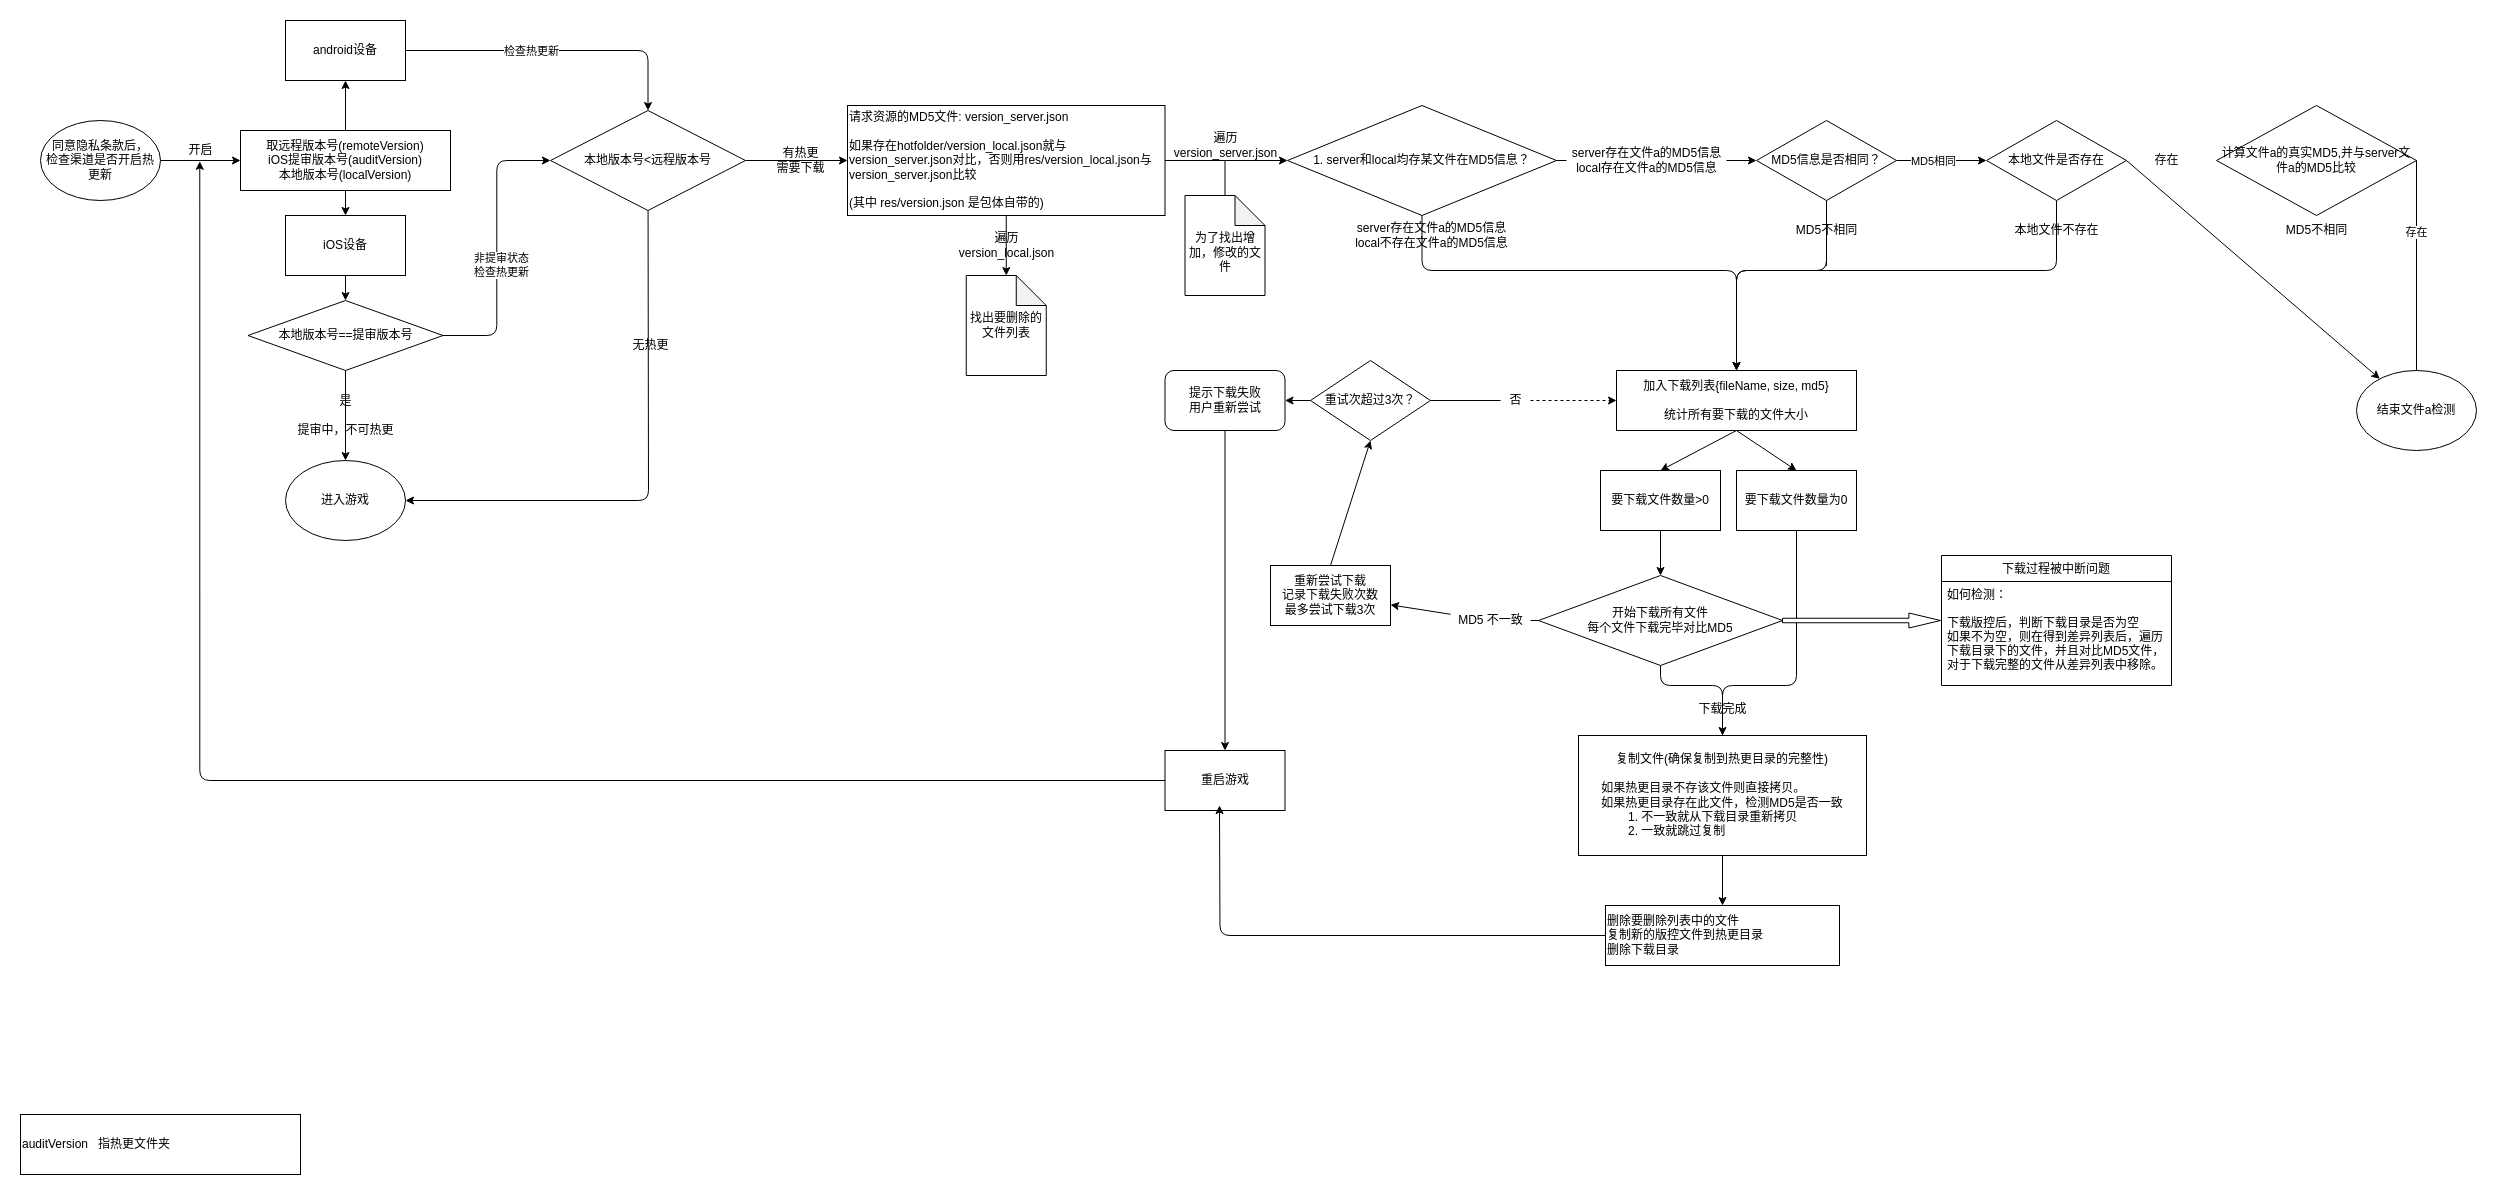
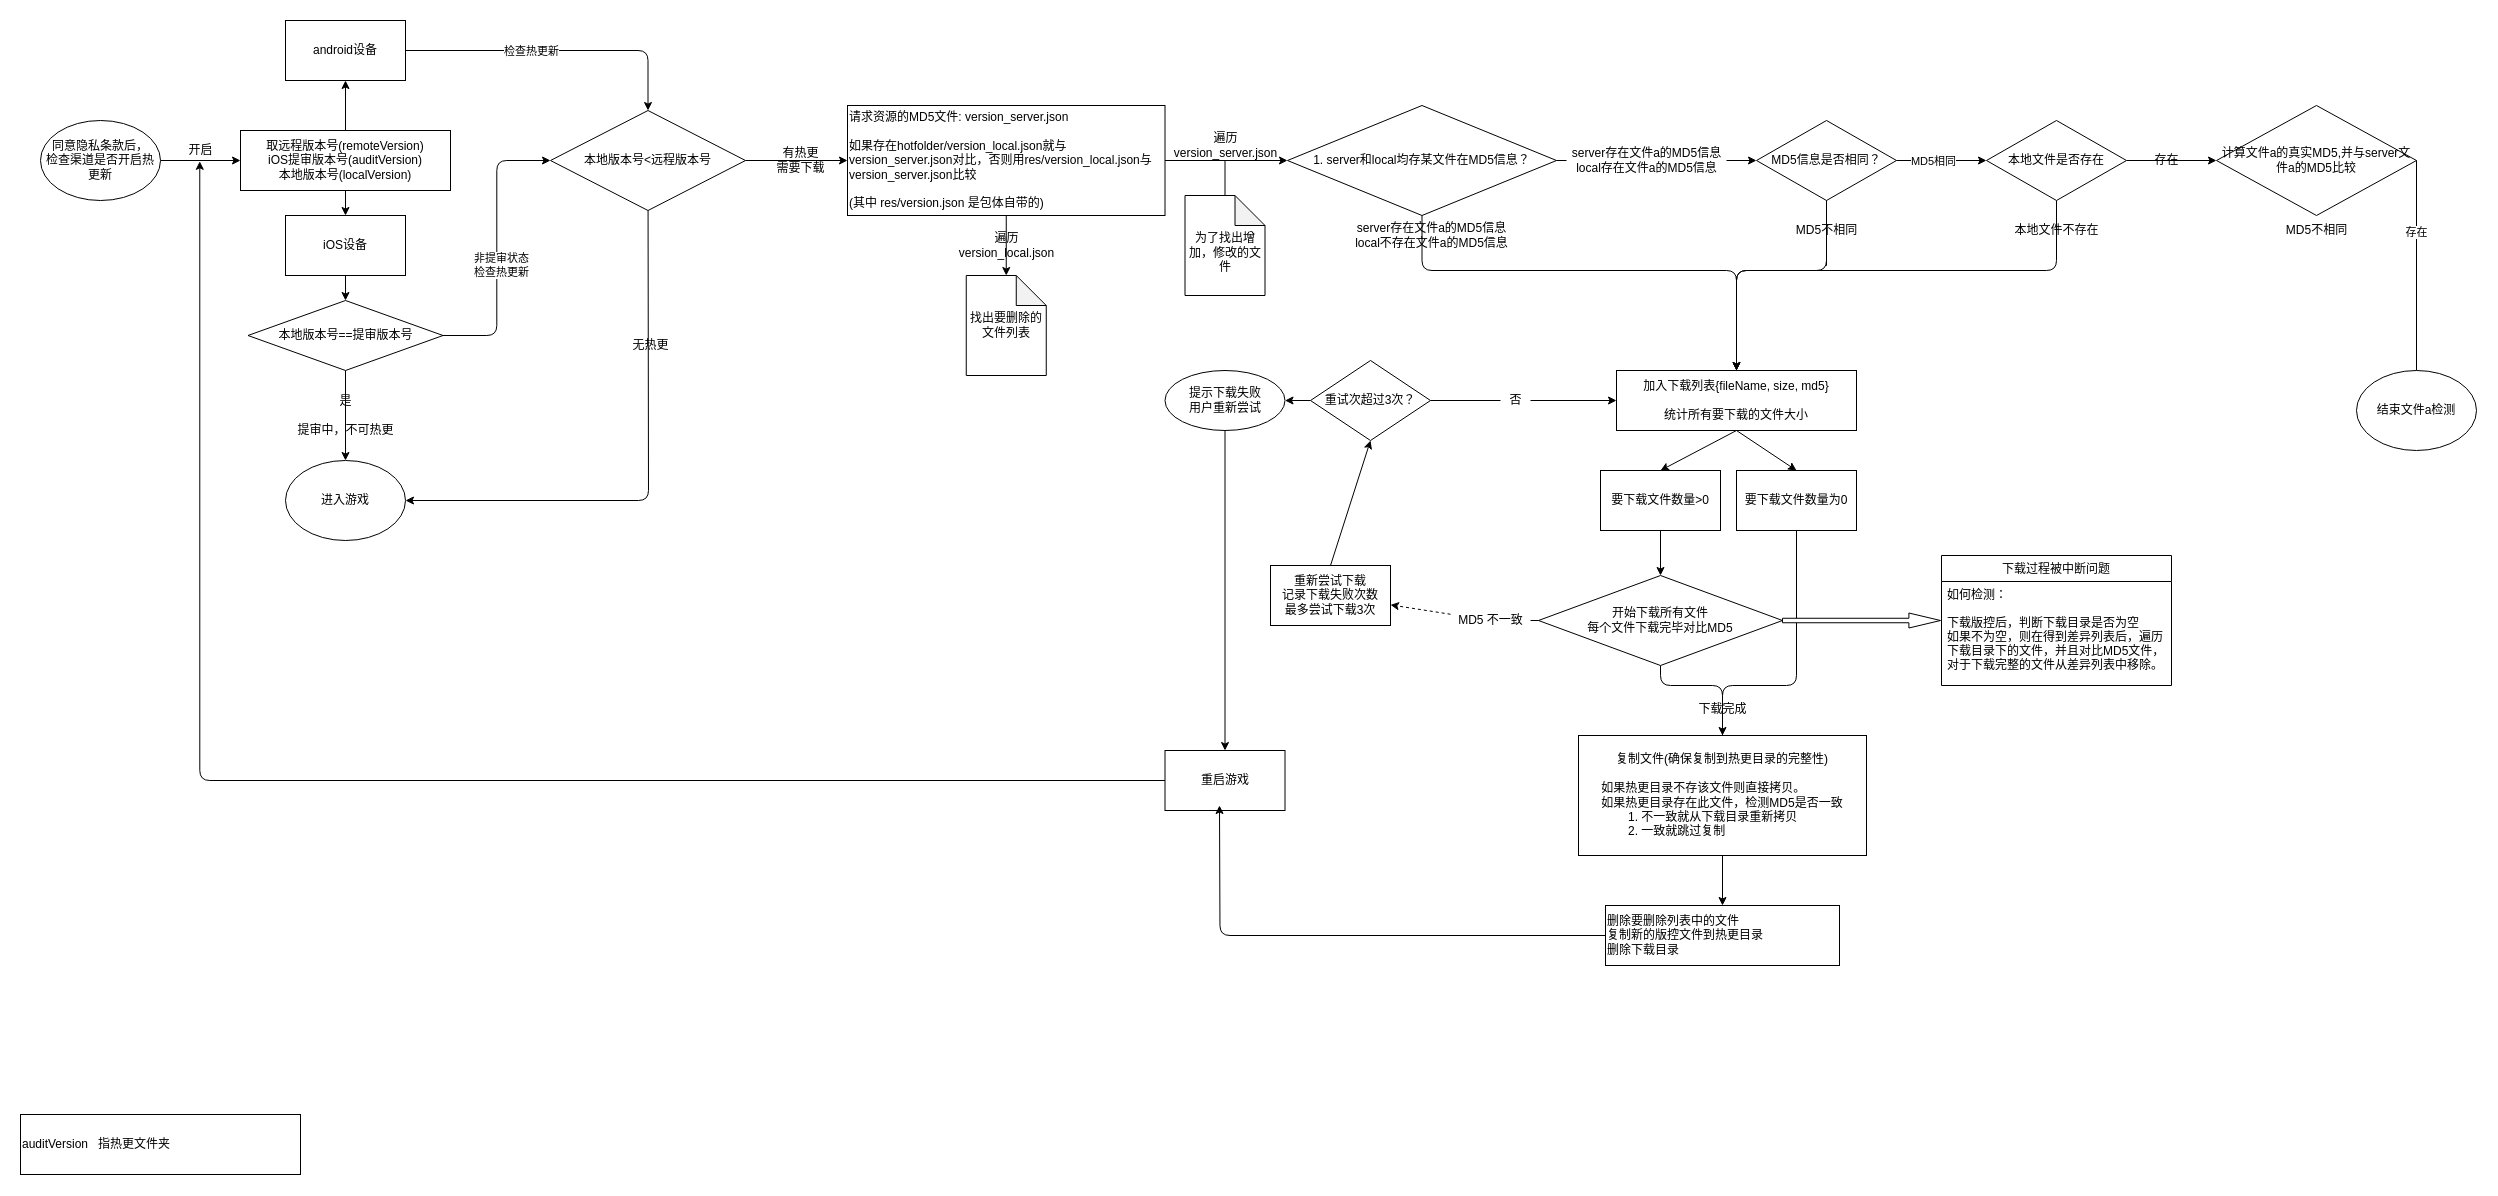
edge "本地文件是否存在" -> "结束文件a检测": now "本地文件是否存在" -> "计算文件a的真实MD5,并与server文件a的MD5比较"
node "提示下载失败 用户重新尝试": shape rounded rectangle -> ellipse
edge "否" -> "加入下载列表{fileName, size, md5} 统计所有要下载的文件大小": style dashed -> solid
edge "MD5 不一致" -> "重新尝试下载 记录下载失败次数 最多尝试下载3次": style solid -> dashed
